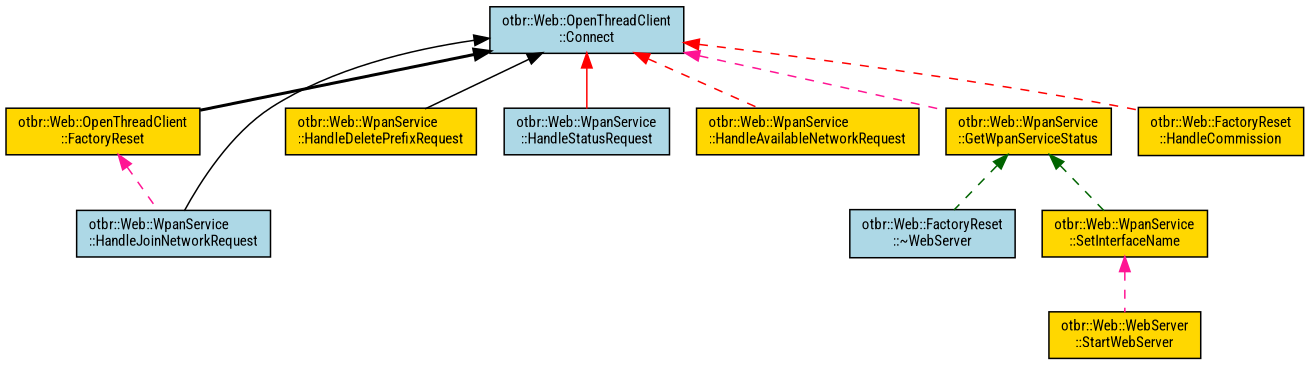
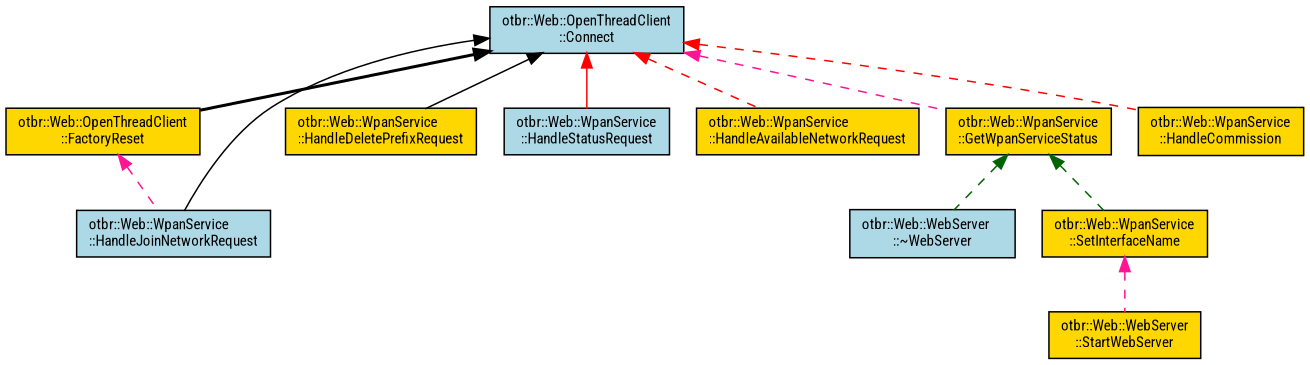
node "otbr::Web::FactoryReset ::HandleCommission": label "otbr::Web::FactoryReset ::HandleCommission" -> "otbr::Web::WpanService ::HandleCommission"
node "otbr::Web::FactoryReset ::~WebServer": label "otbr::Web::FactoryReset ::~WebServer" -> "otbr::Web::WebServer ::~WebServer"
